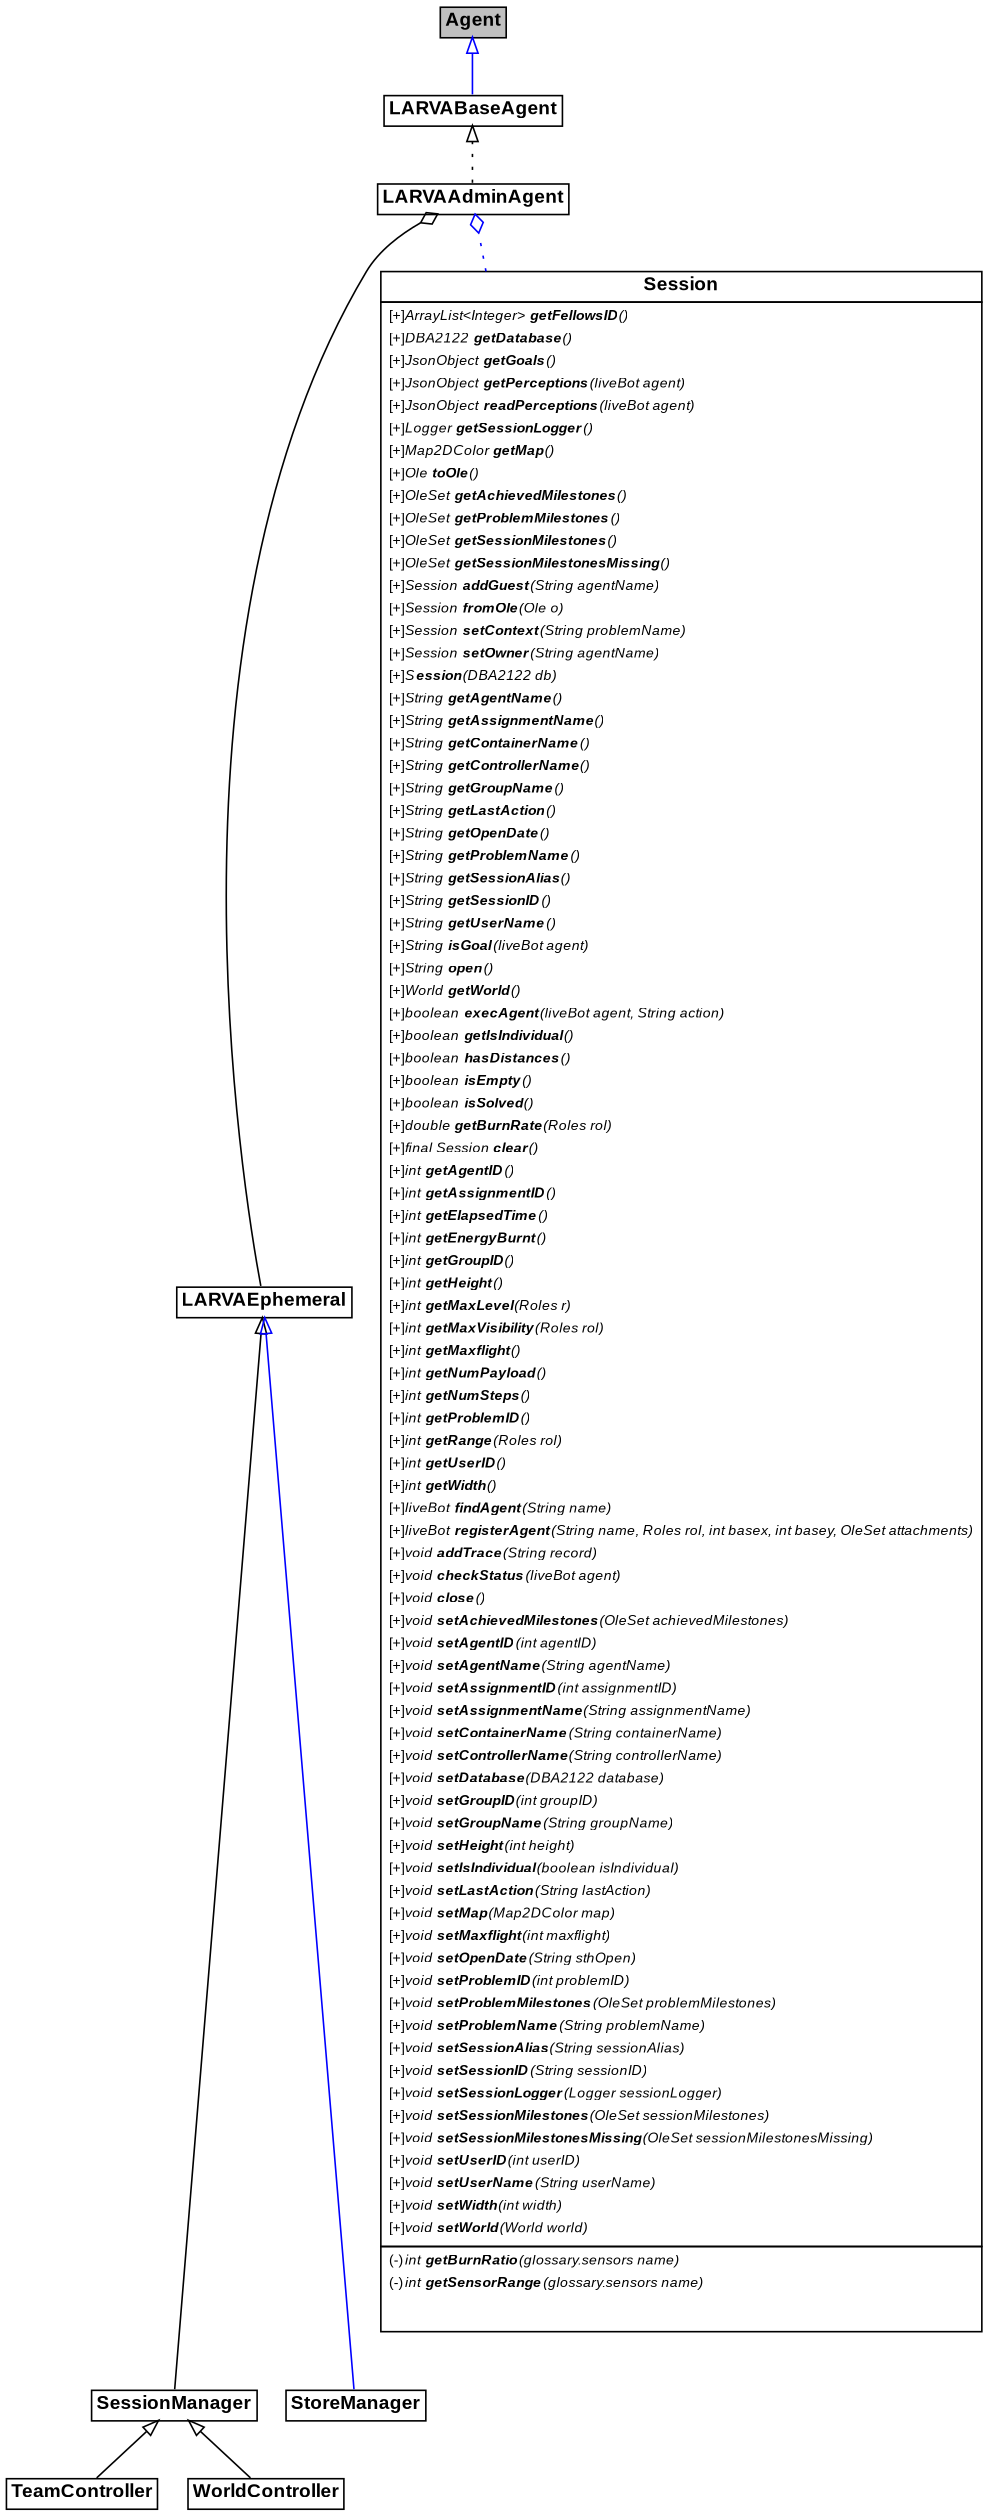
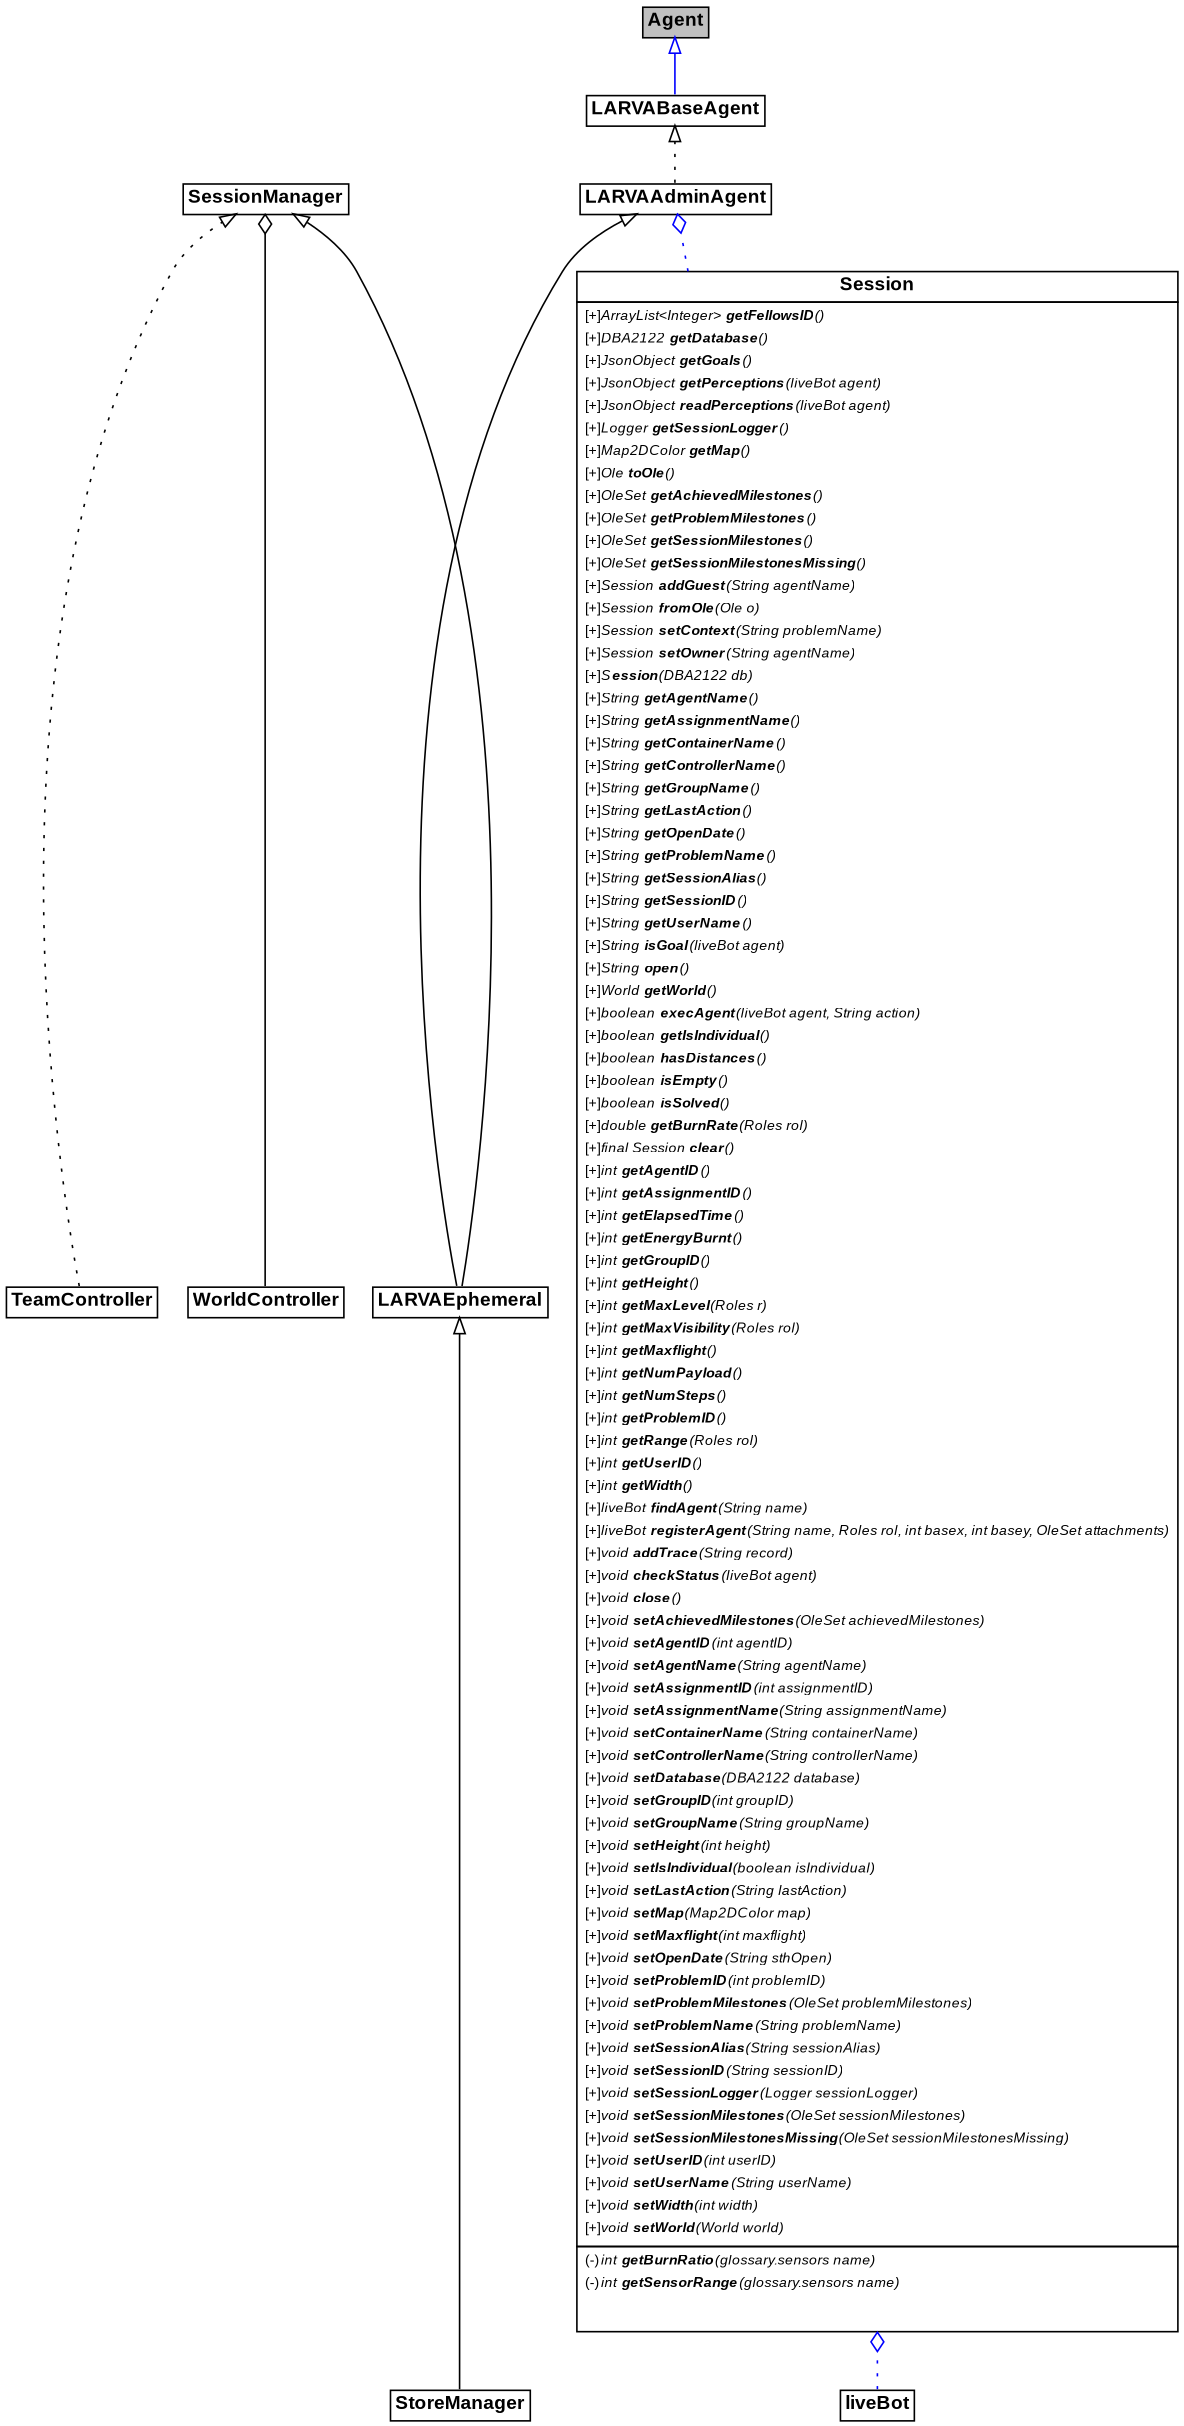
edge "LARVAEphemeral" -> "LARVAAdminAgent": arrowhead odiamond -> onormal
edge "SessionManager" -> "LARVAEphemeral": reversed
edge "StoreManager" -> "LARVAEphemeral": color blue -> black
node "liveBot": added
edge "TeamController" -> "SessionManager": style solid -> dotted
edge "WorldController" -> "SessionManager": arrowhead onormal -> odiamond
